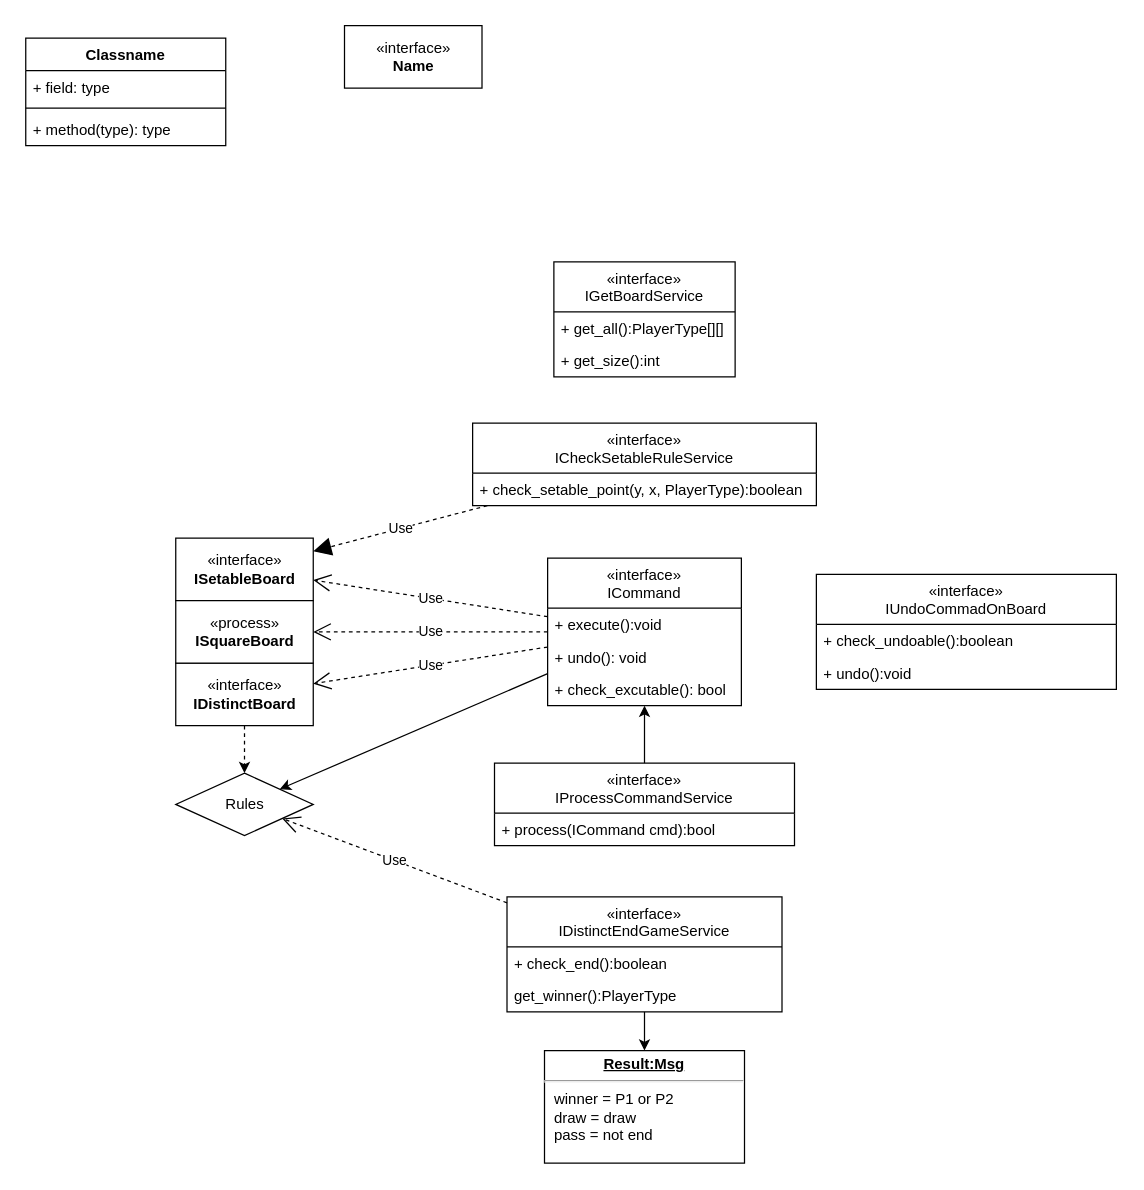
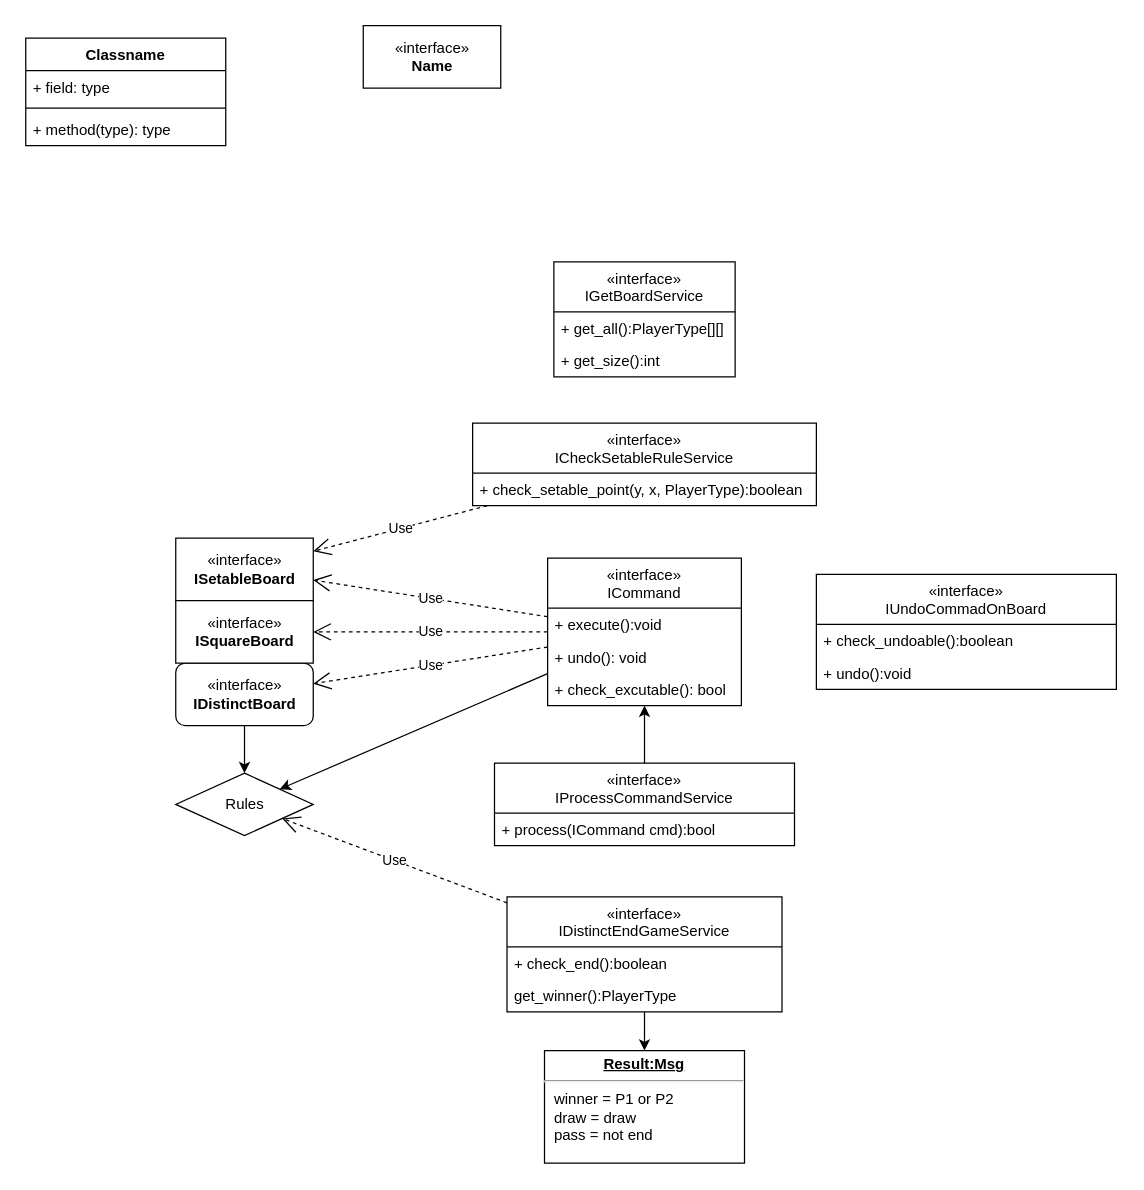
node "«interface» Name": moved (413, 57) -> (432, 57)
edge "«interface» ICheckSetableRuleService" -> "«interface» ISetableBoard": arrowhead block -> open
node "«process» ISquareBoard": label "«process» ISquareBoard" -> "«interface» ISquareBoard"
node "«interface» IDistinctBoard": shape rectangle -> rounded rectangle
edge "«interface» IDistinctBoard" -> "Rules": style dashed -> solid
